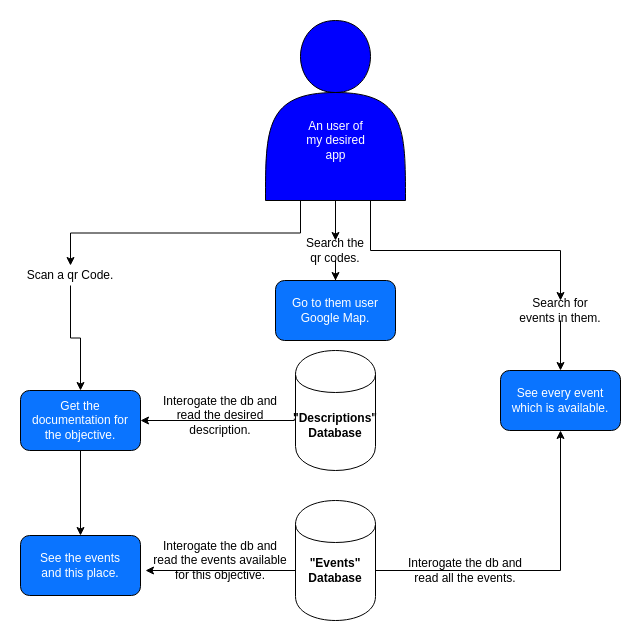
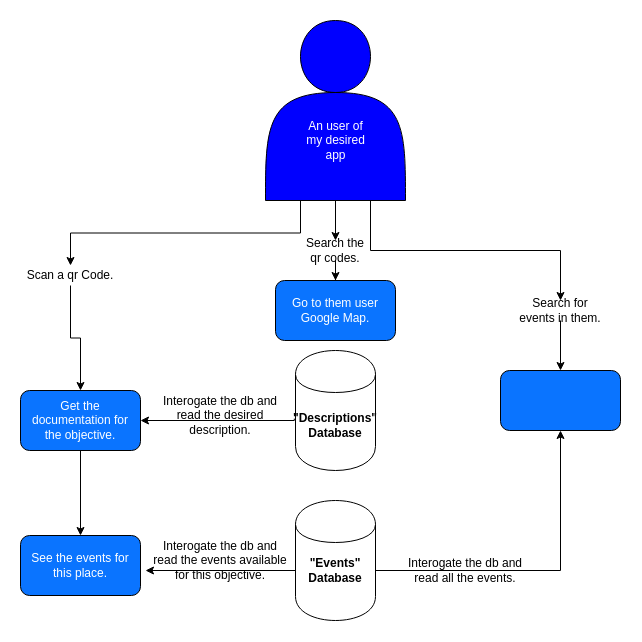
node "See every event which is available.": removed
node "See the events and this place.": label "See the events and this place." -> "See the events for this place."
